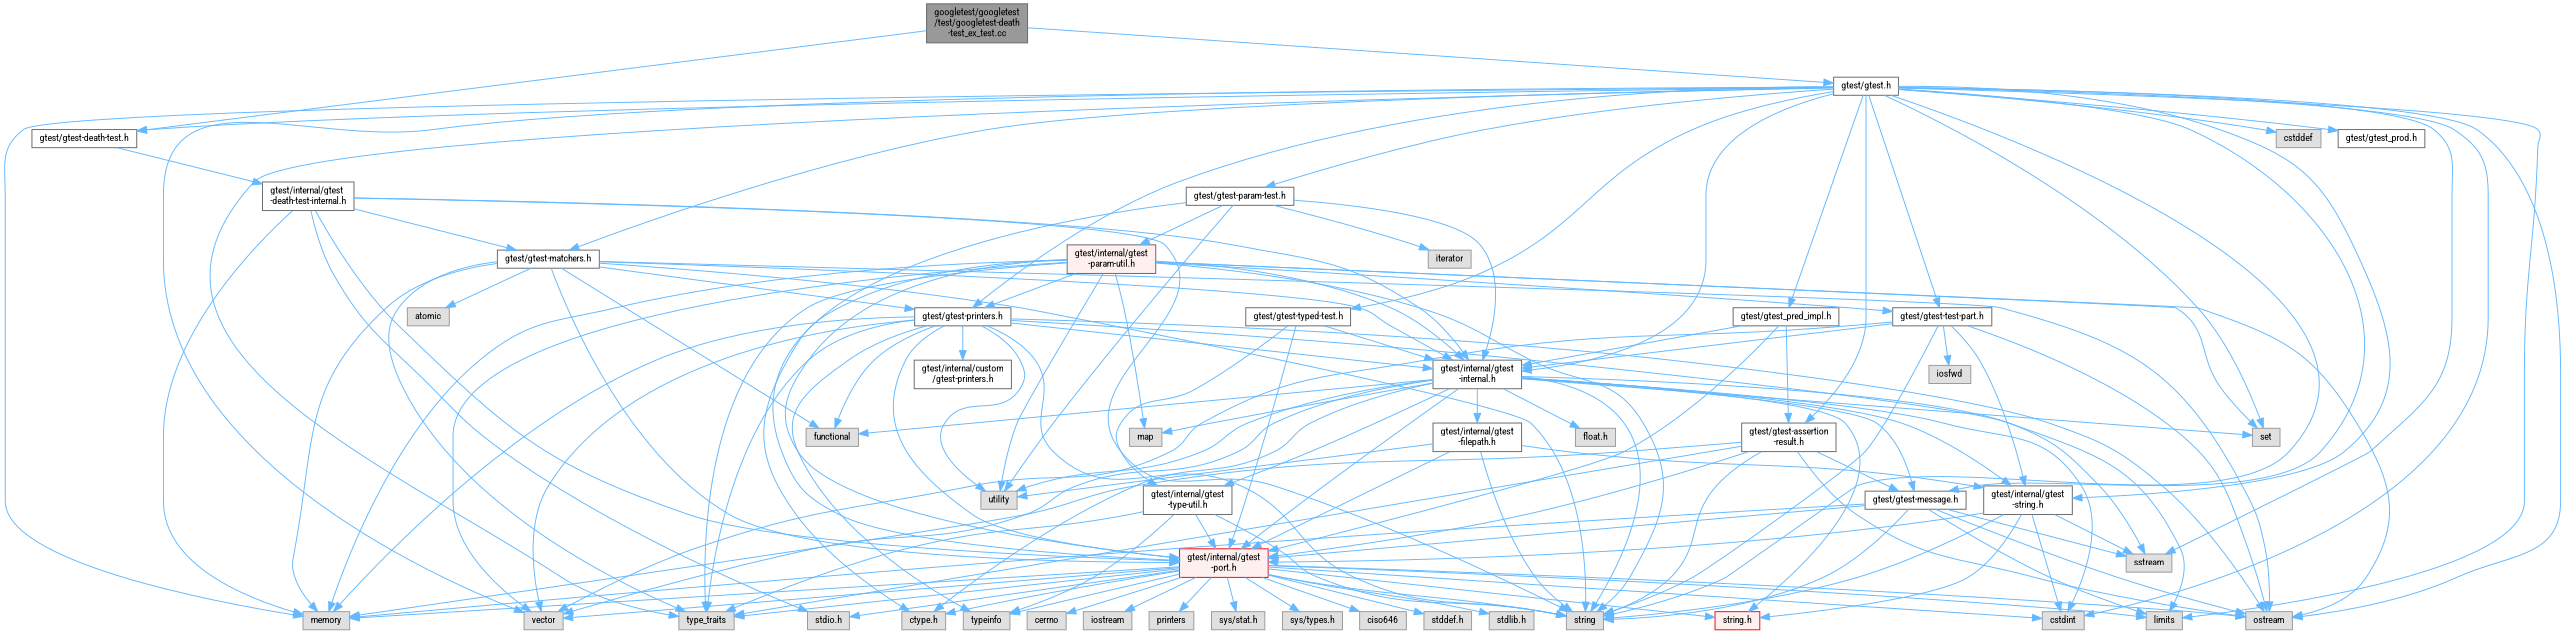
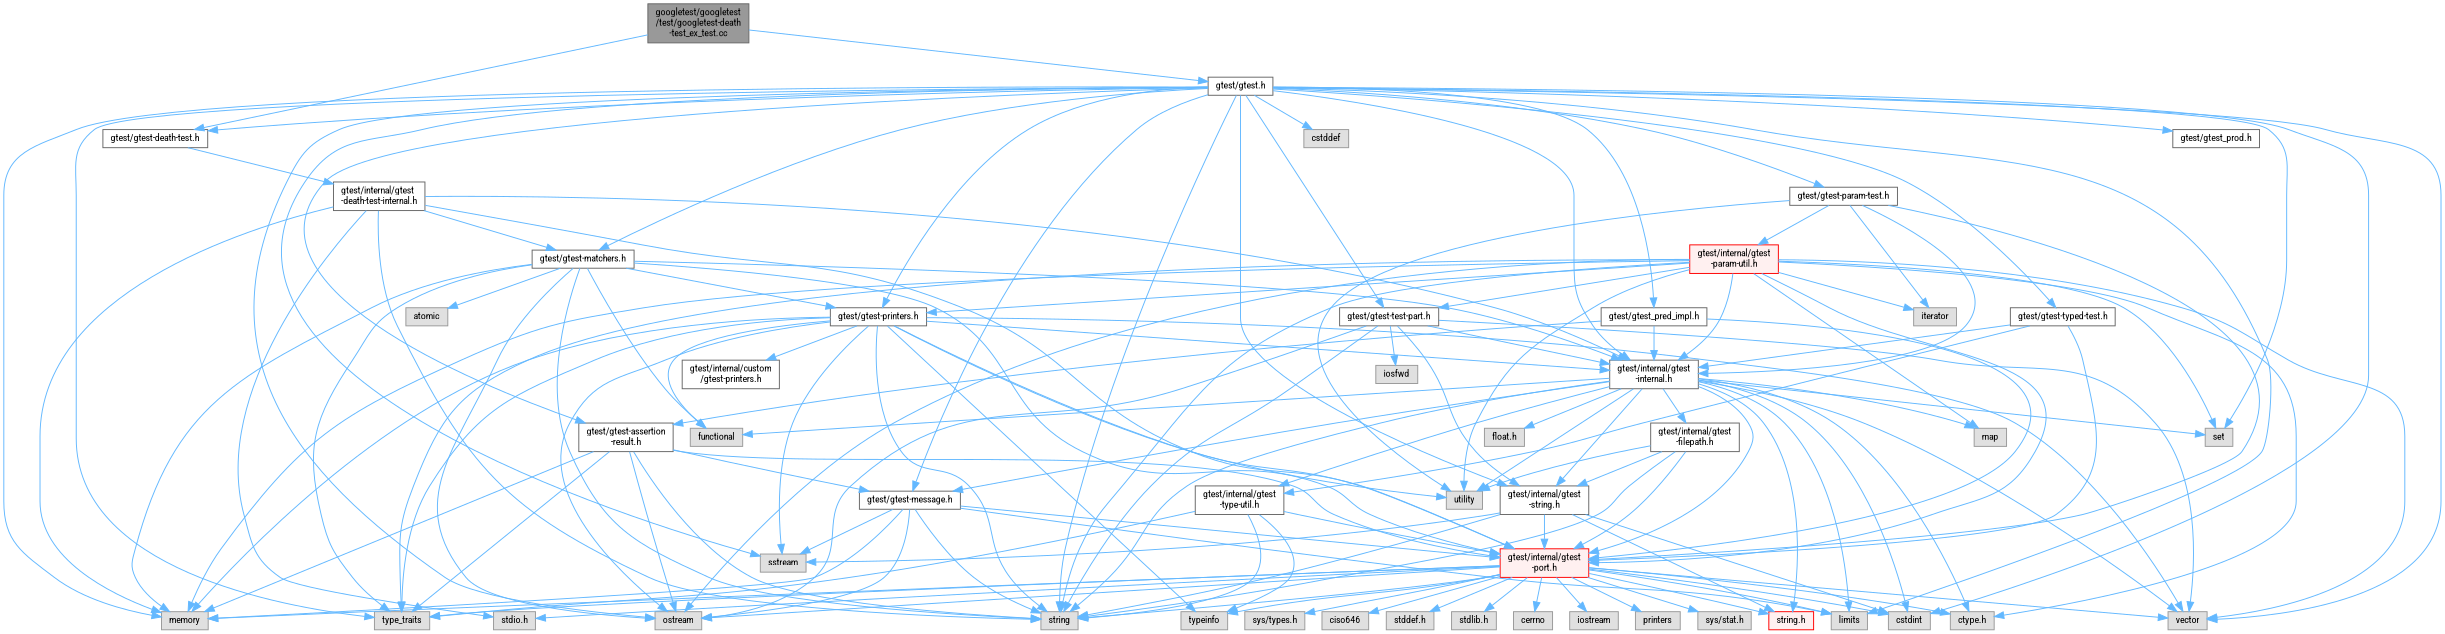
node "gtest/internal/gtest -param-util.h": color grey40 -> red
edge "gtest/internal/gtest -param-util.h" -> "iterator": added
